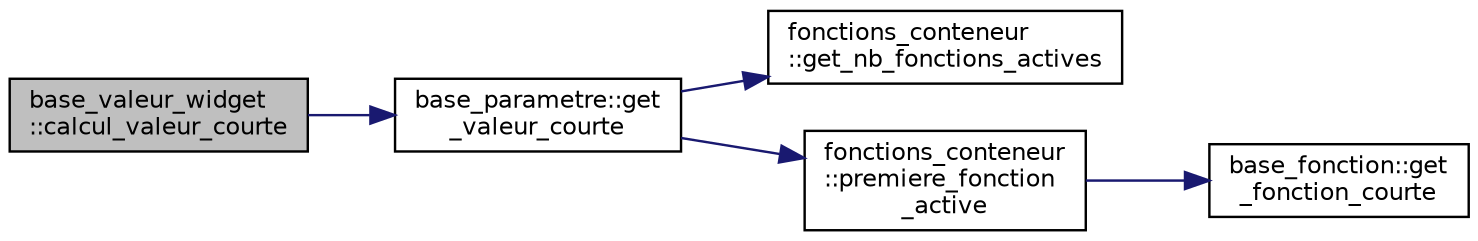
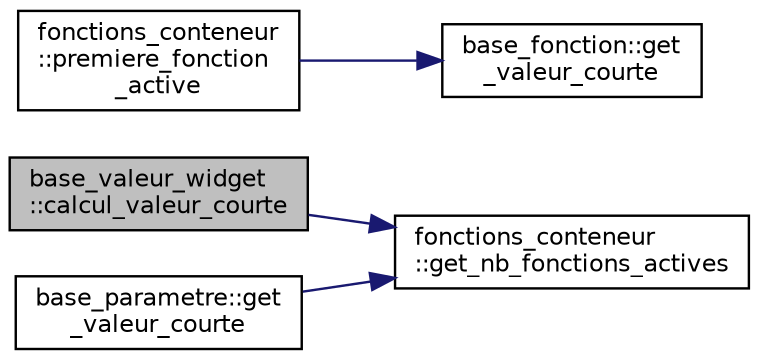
edge "base_valeur_widget ::calcul_valeur_courte" -> "base_parametre::get _valeur_courte": now "base_valeur_widget ::calcul_valeur_courte" -> "fonctions_conteneur ::get_nb_fonctions_actives"
edge "base_parametre::get _valeur_courte" -> "fonctions_conteneur ::premiere_fonction _active": removed
node "base_fonction::get _fonction_courte": label "base_fonction::get _fonction_courte" -> "base_fonction::get _valeur_courte"
